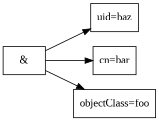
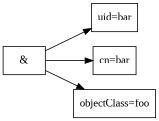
node "uid=baz": label "uid=baz" -> "uid=bar"
